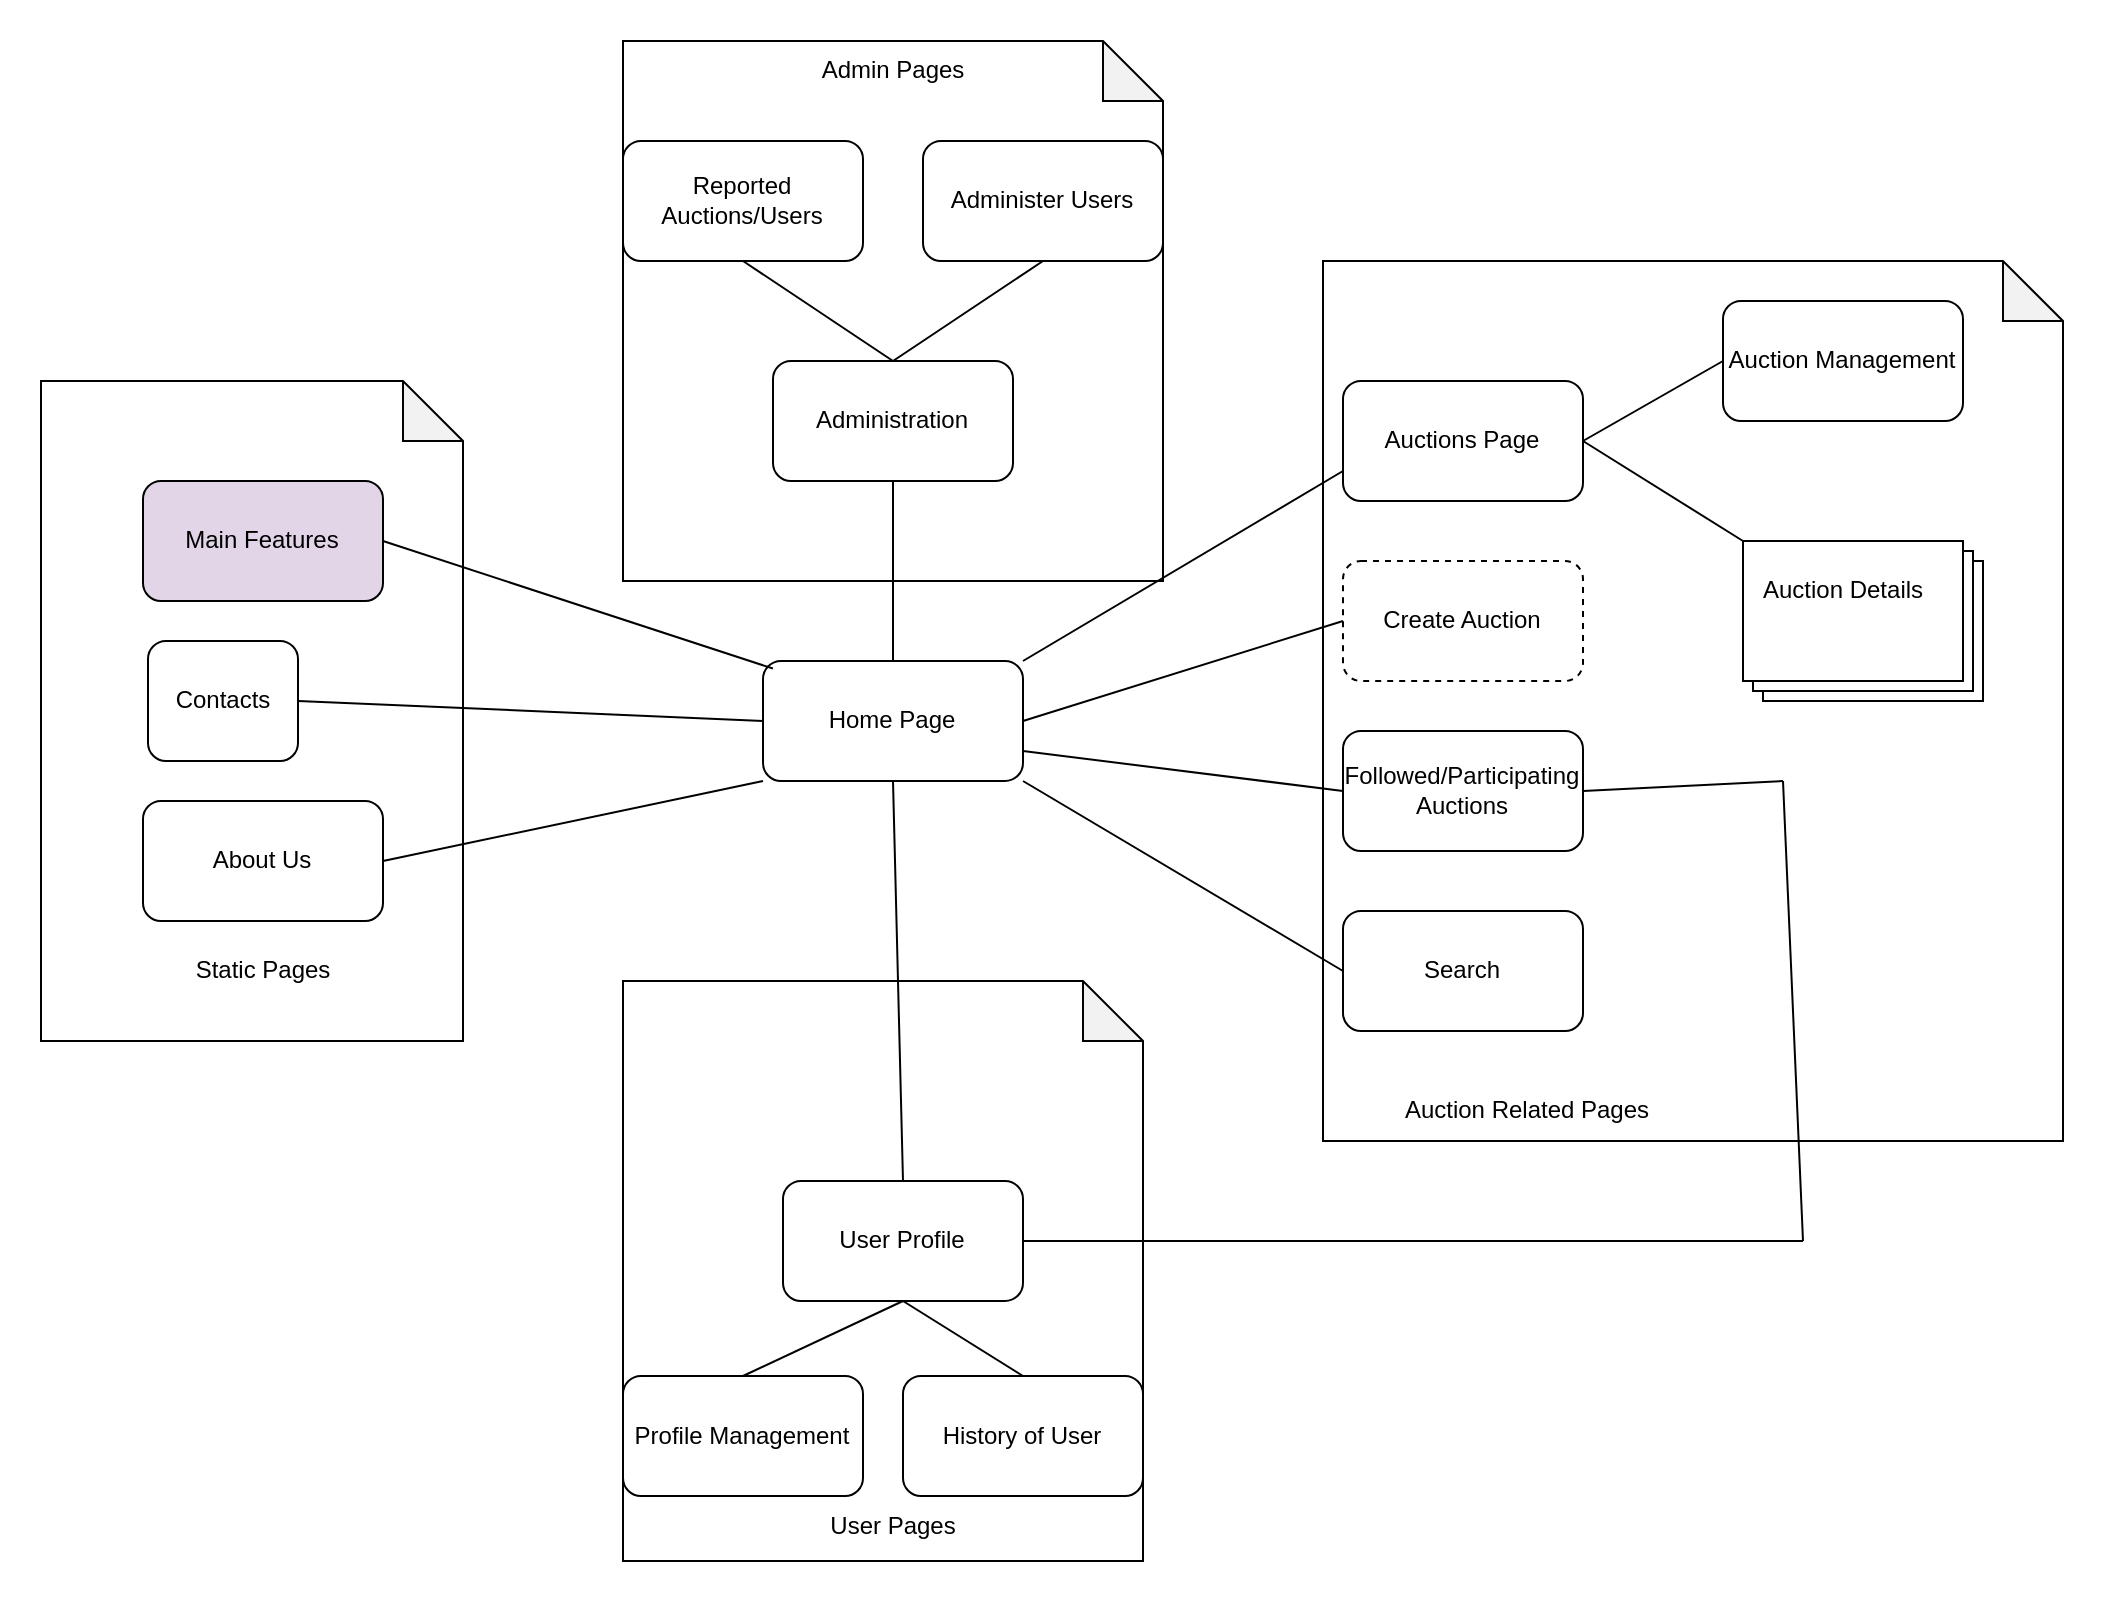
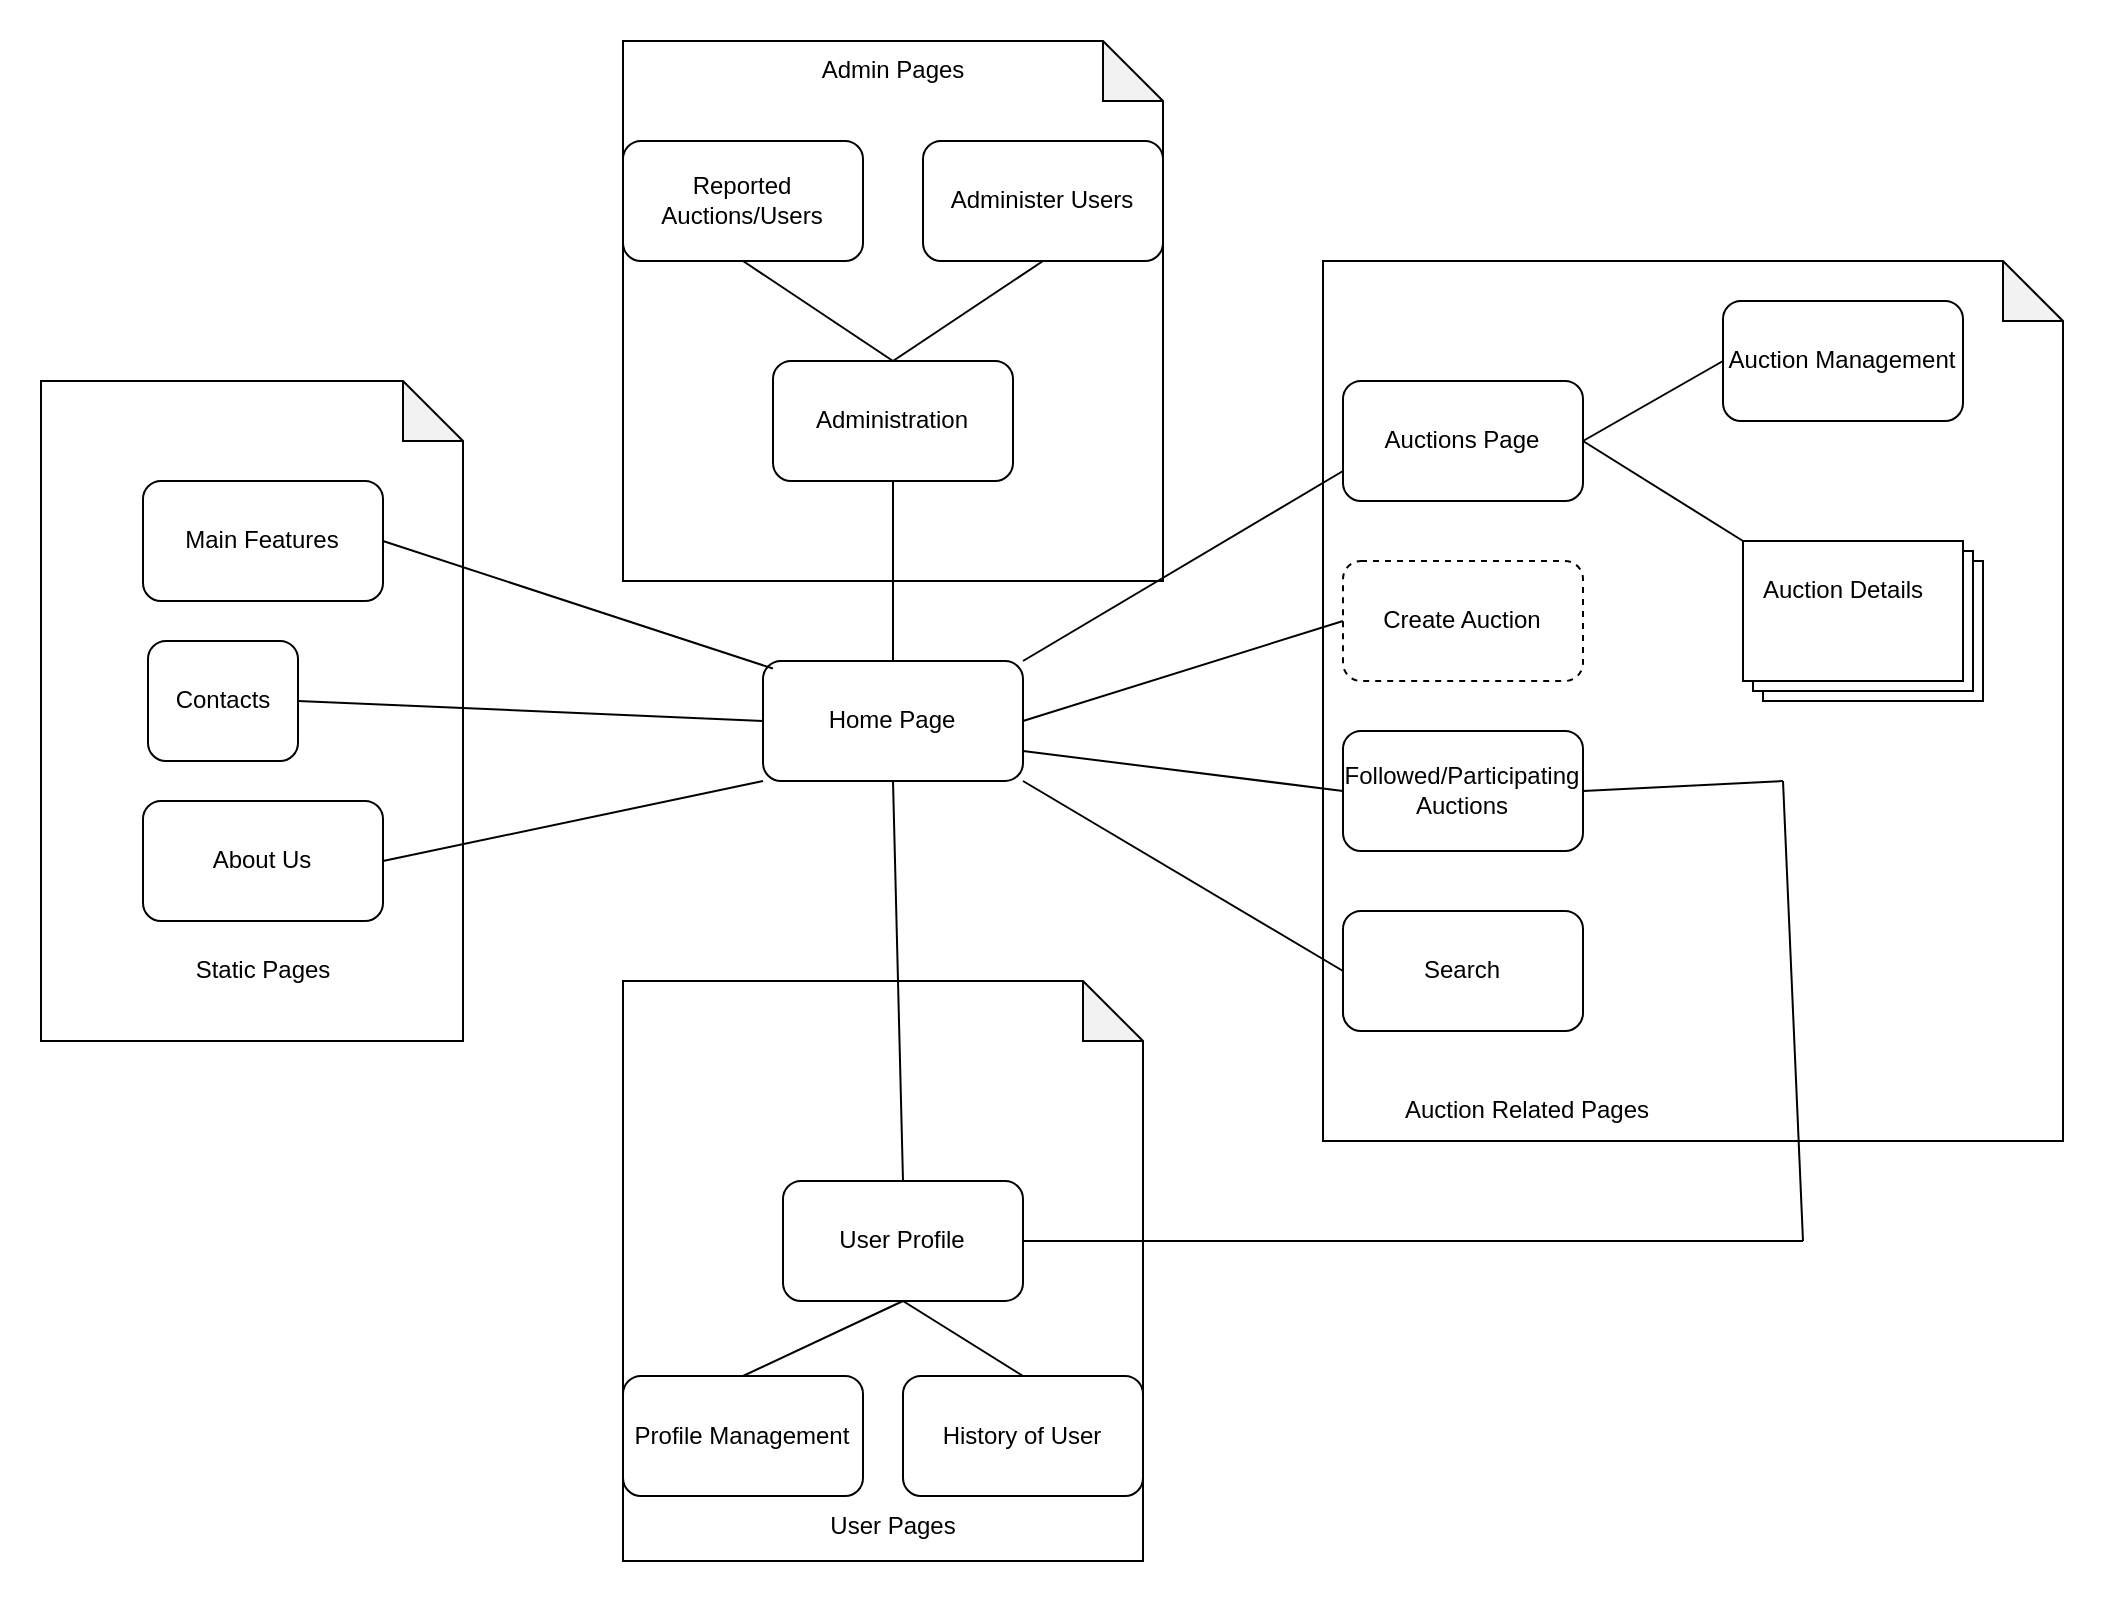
node "Main Features": fillcolor #e1d5e7 -> #ffffff
